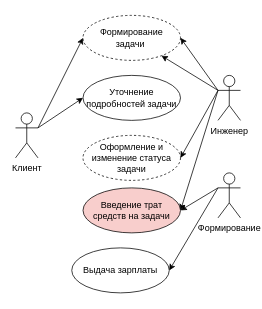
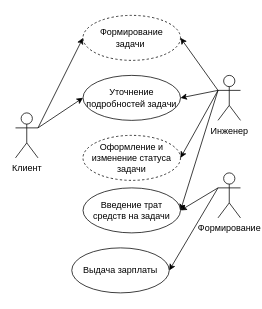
edge "Инженер" -> "Формирование задачи": now "Инженер" -> "Уточнение подробностей задачи"
node "Введение трат средств на задачи": fillcolor #f8cecc -> #ffffff
